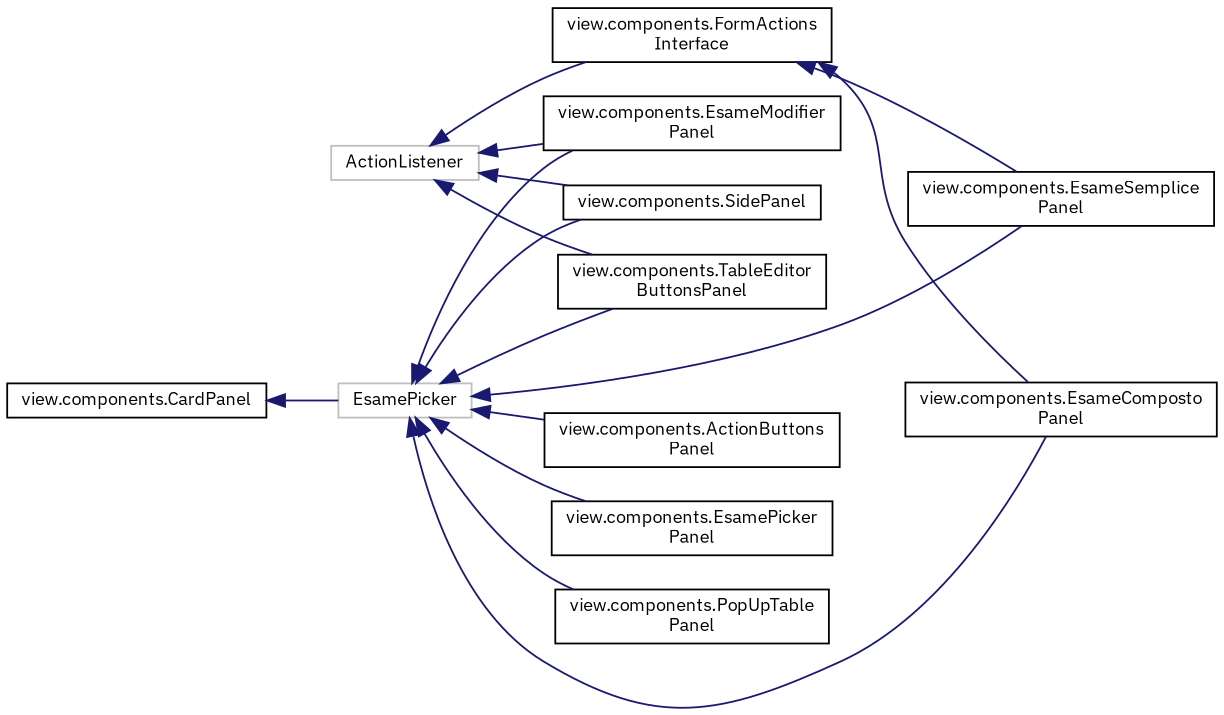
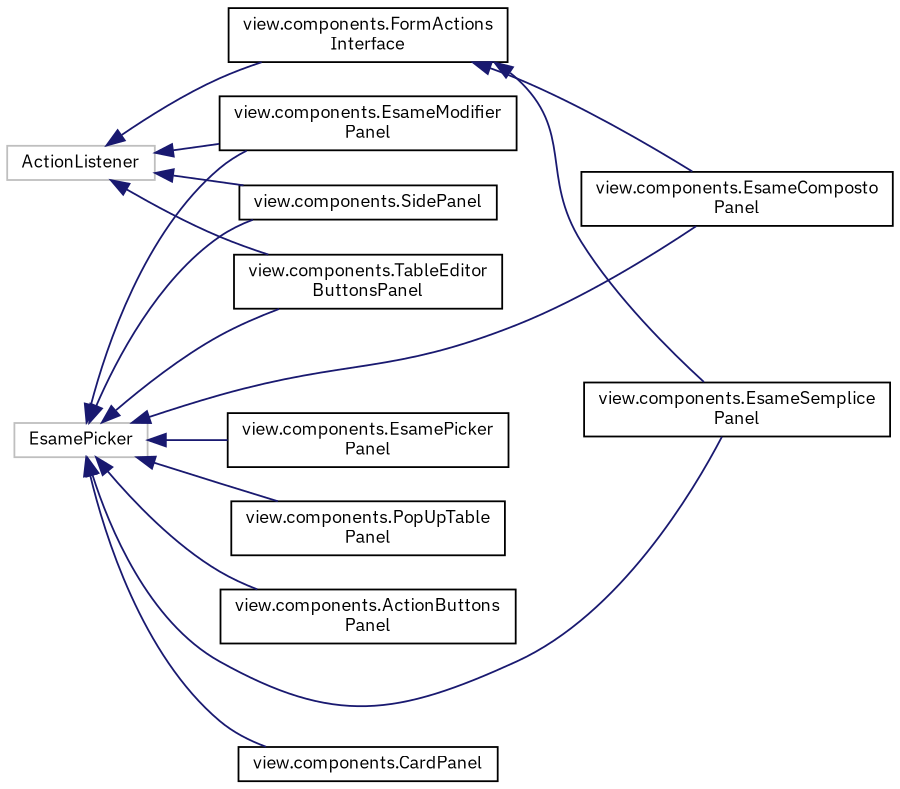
edge "EsamePicker" -> "view.components.CardPanel": reversed
